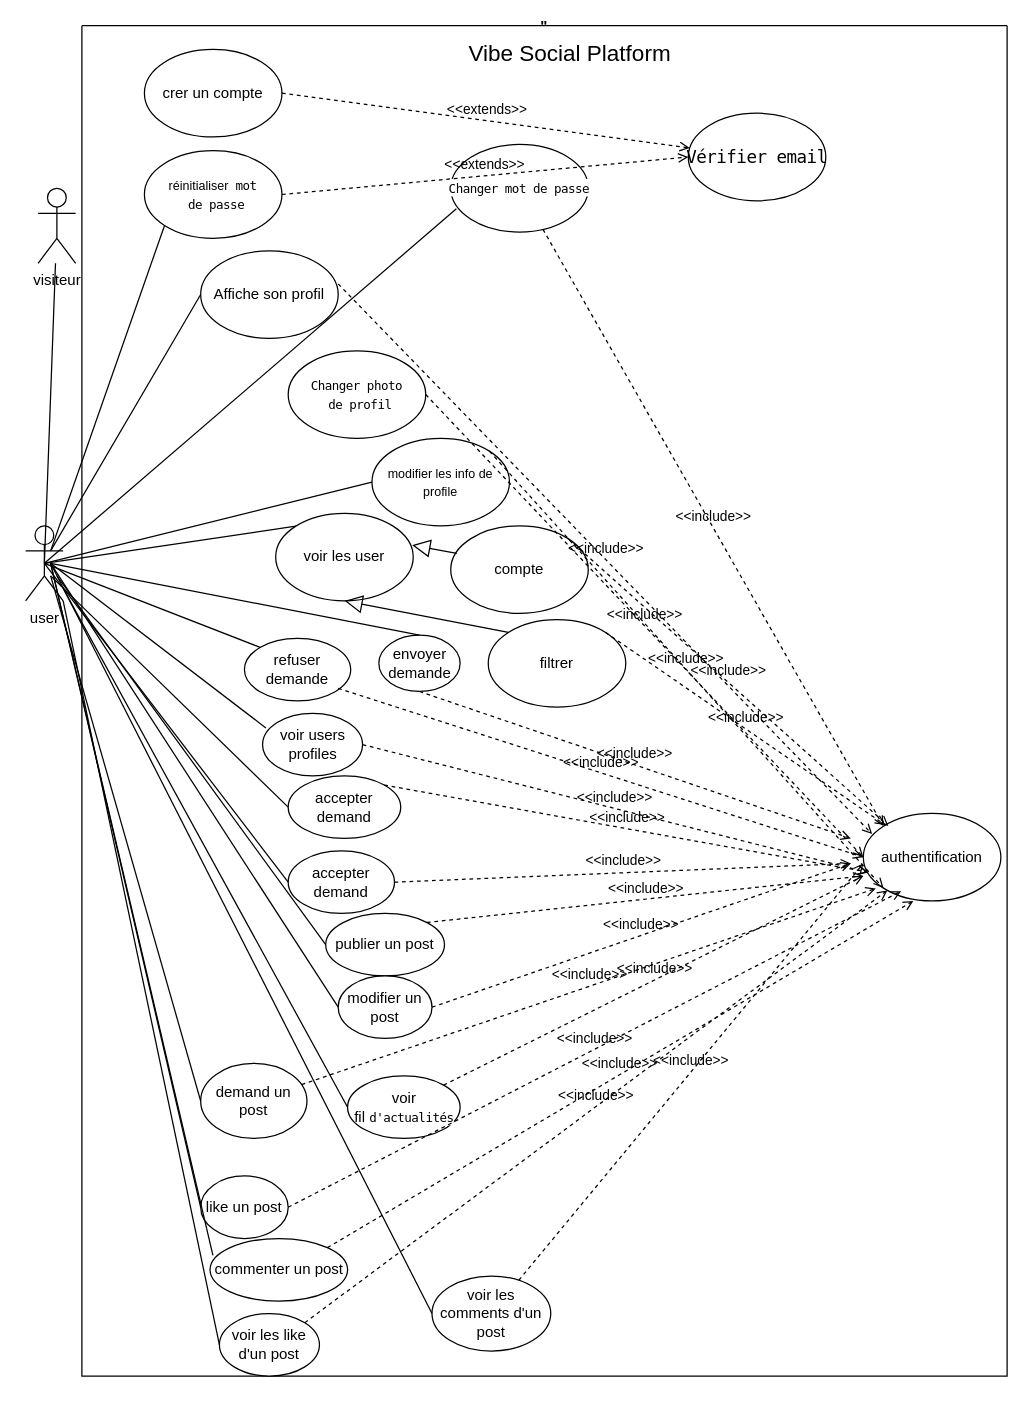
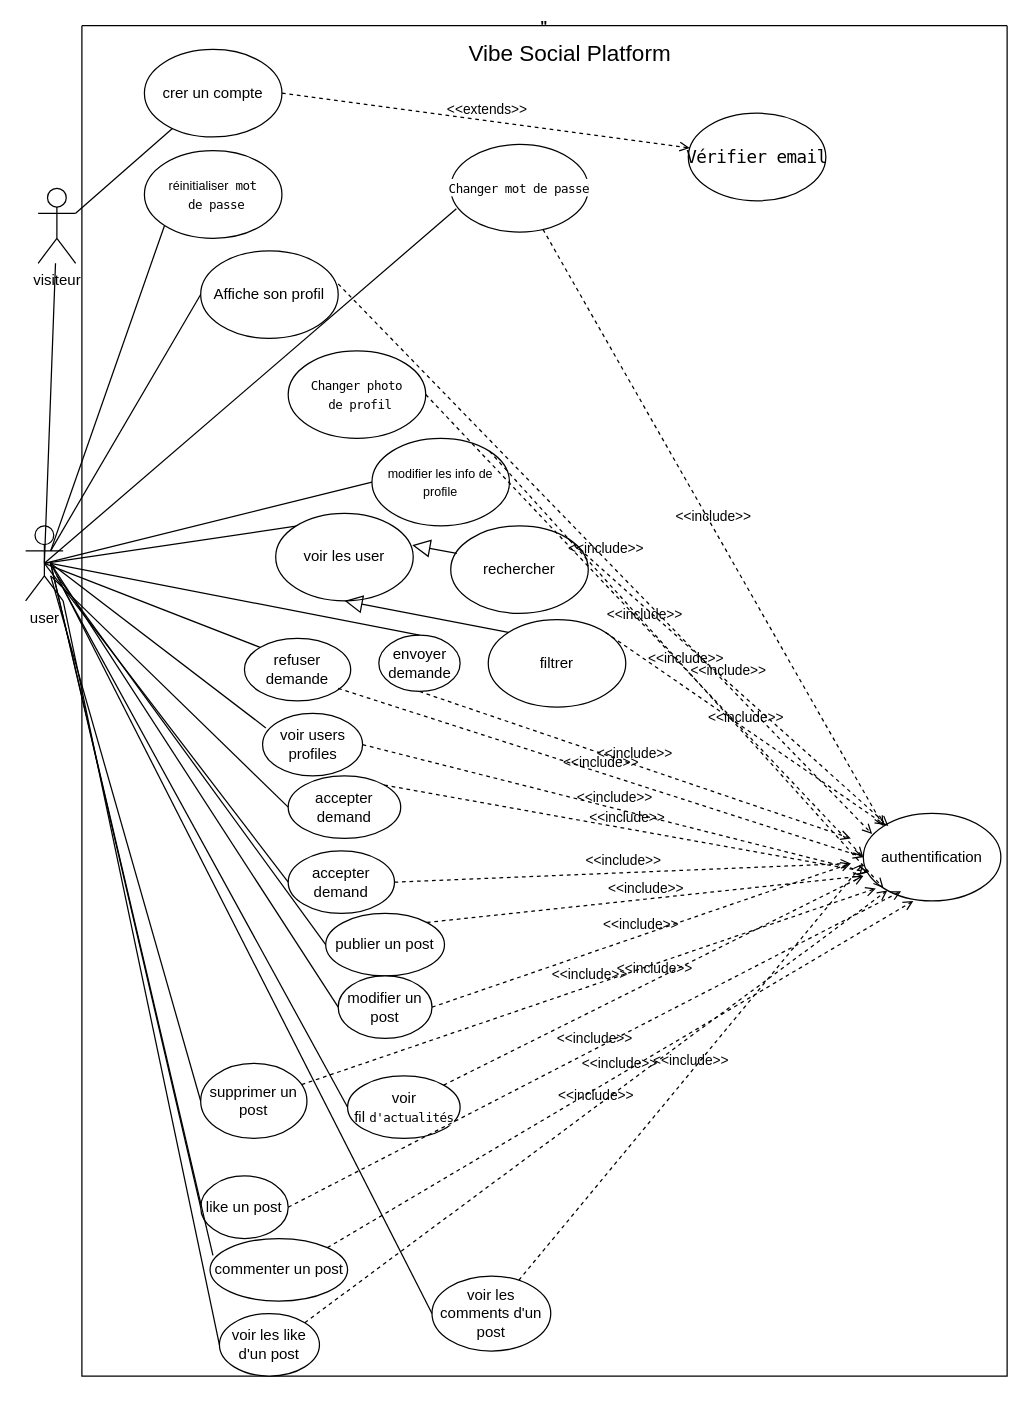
edge "crer un compte" -- "visiteur": added
edge "réinitialiser mot de passe" -> "Vérifier email": removed, label "<<extends>>"
node "compte": label "compte" -> "rechercher"
node "demand un post": label "demand un post" -> "supprimer un post"
